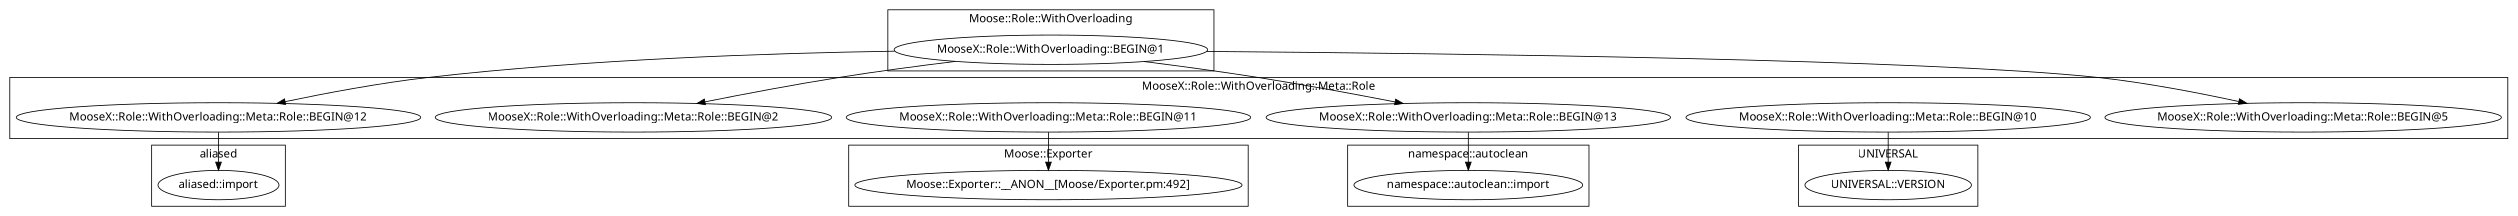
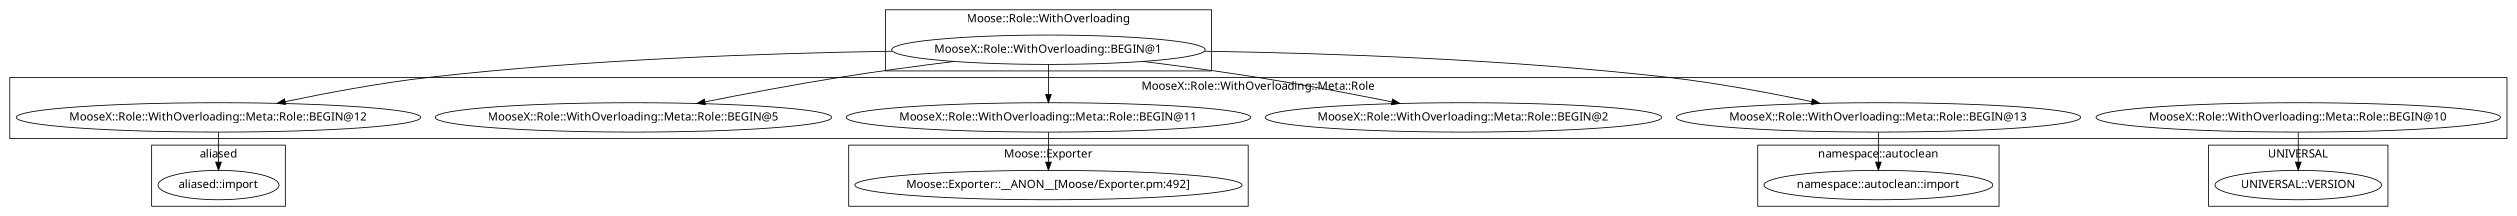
edge "MooseX::Role::WithOverloading::BEGIN@1" -> "MooseX::Role::WithOverloading::Meta::Role::BEGIN@11": added
